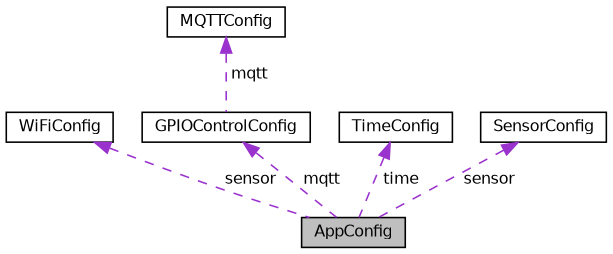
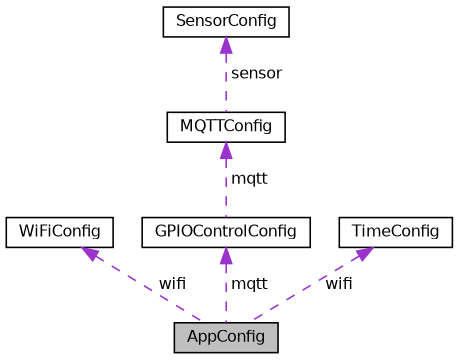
edge "AppConfig" -> "WiFiConfig": label " sensor" -> " wifi"
edge "AppConfig" -> "TimeConfig": label " time" -> " wifi"
edge "AppConfig" -> "SensorConfig": now "MQTTConfig" -> "SensorConfig"
